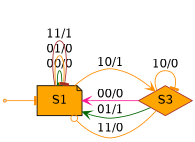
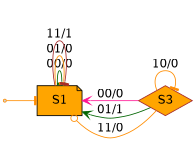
edge "S1" -> "S3": removed, label "10/1"
